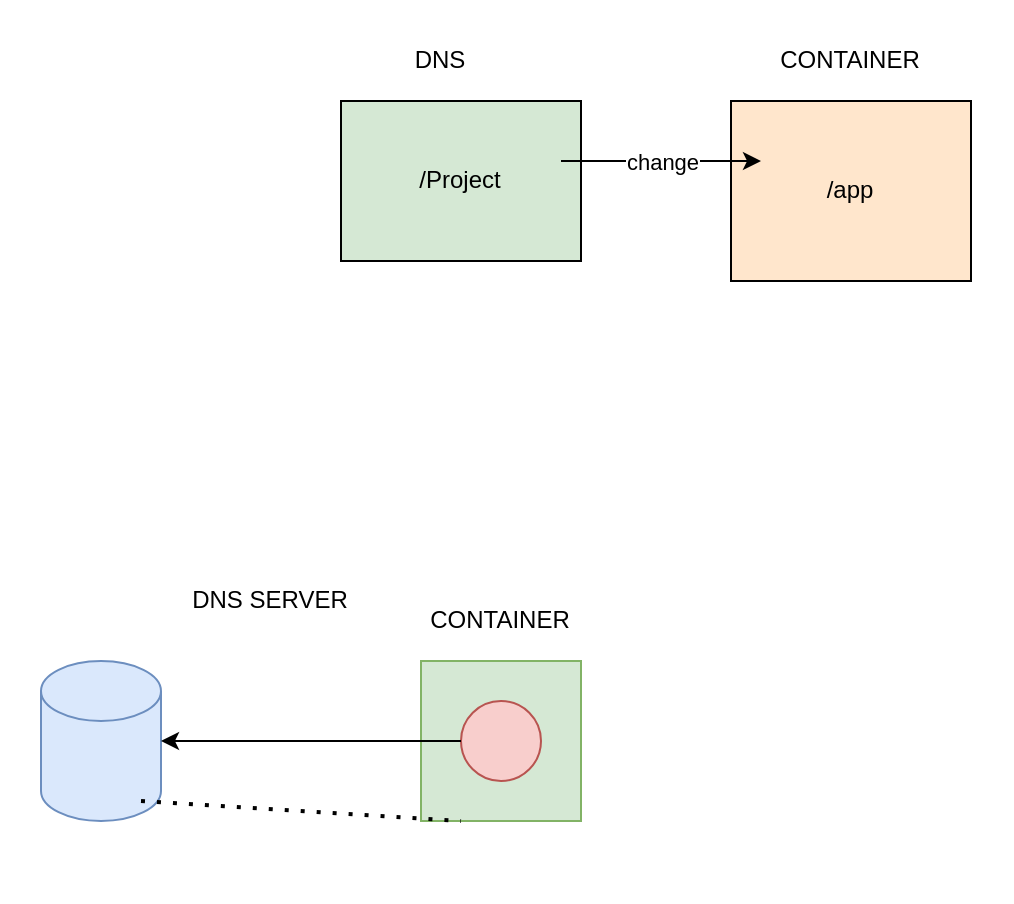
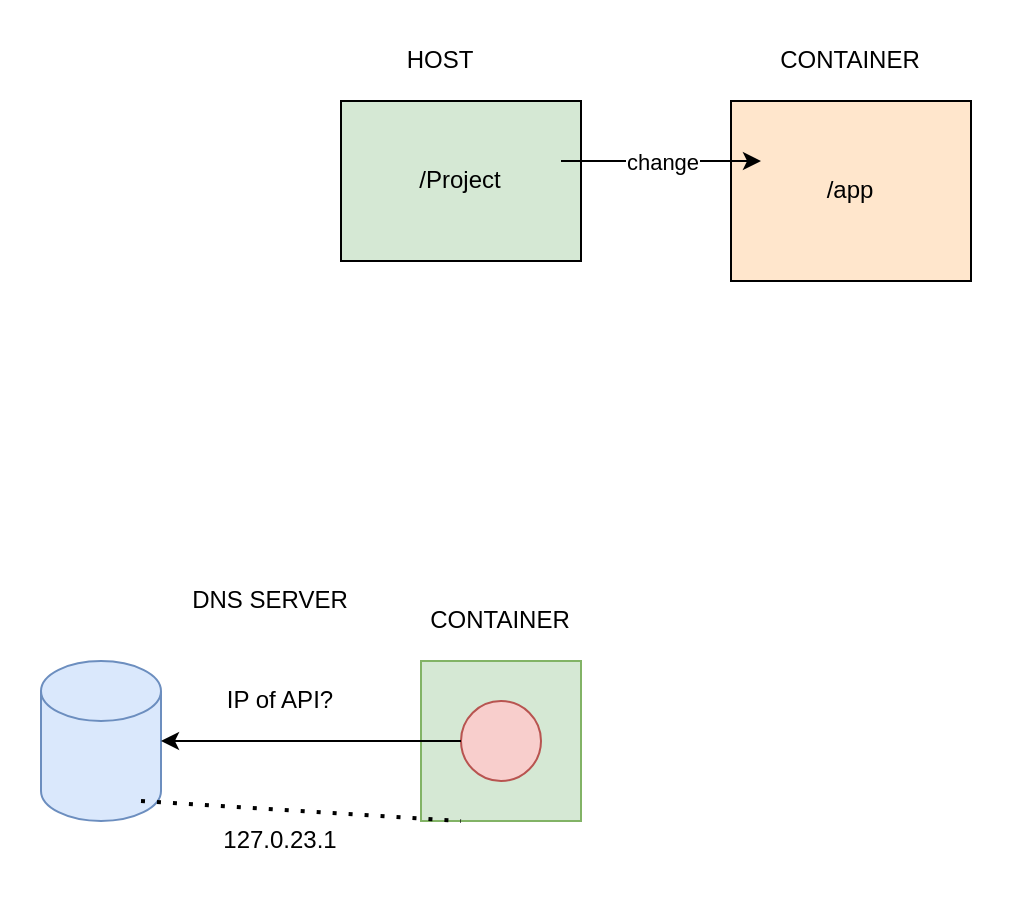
node "DNS": label "DNS" -> "HOST"
node "IP of API?": added
node "127.0.23.1": added
